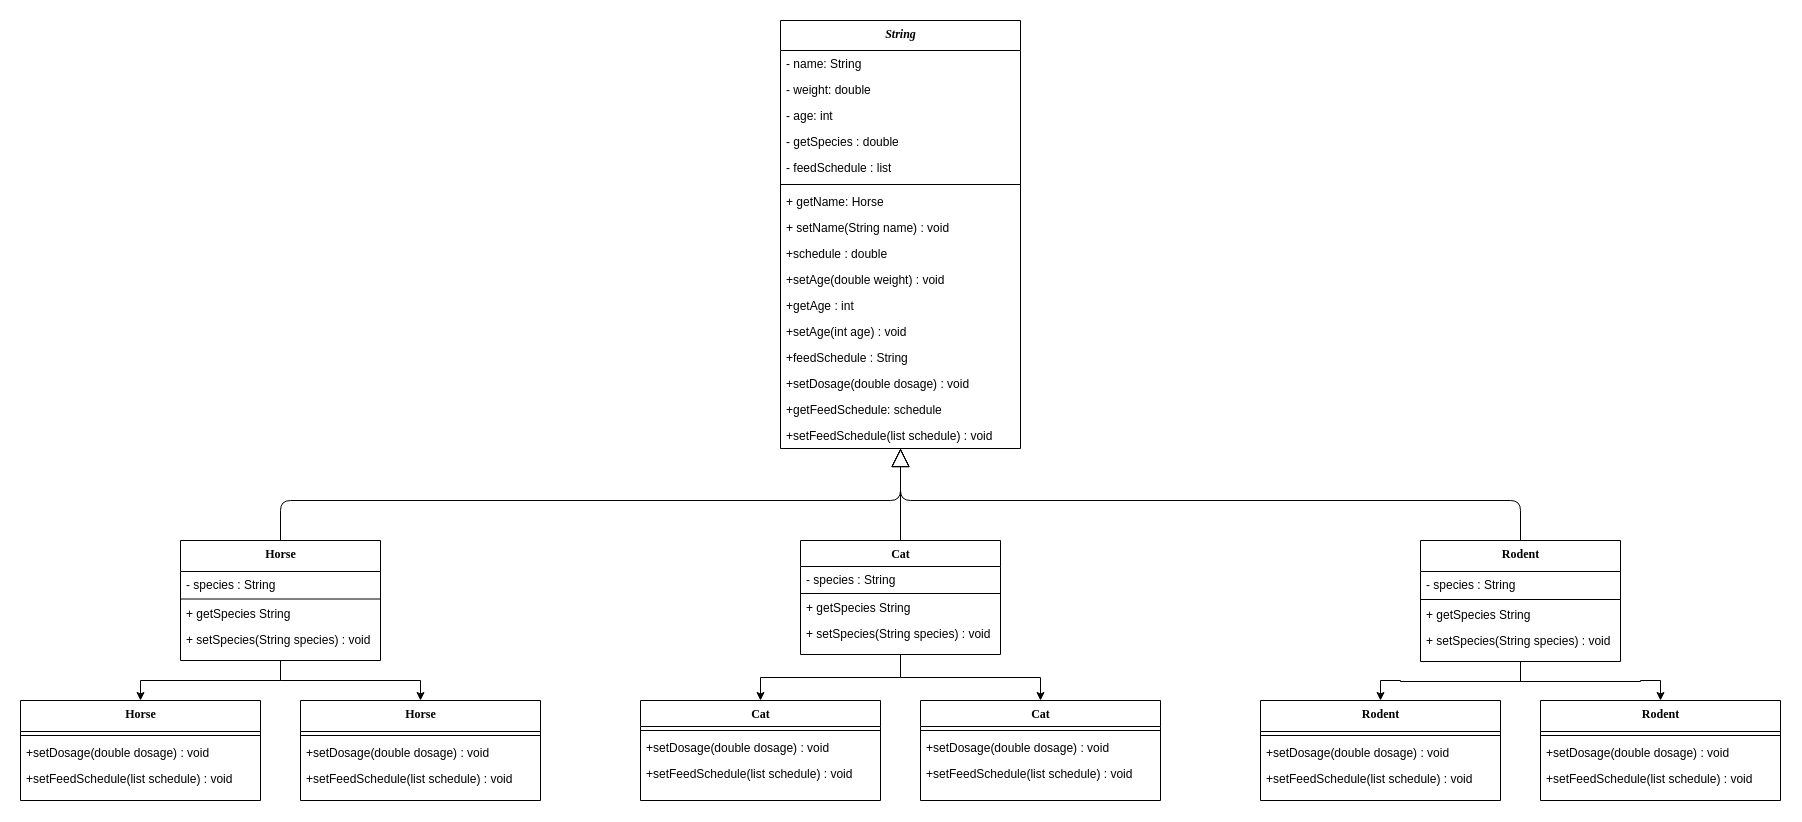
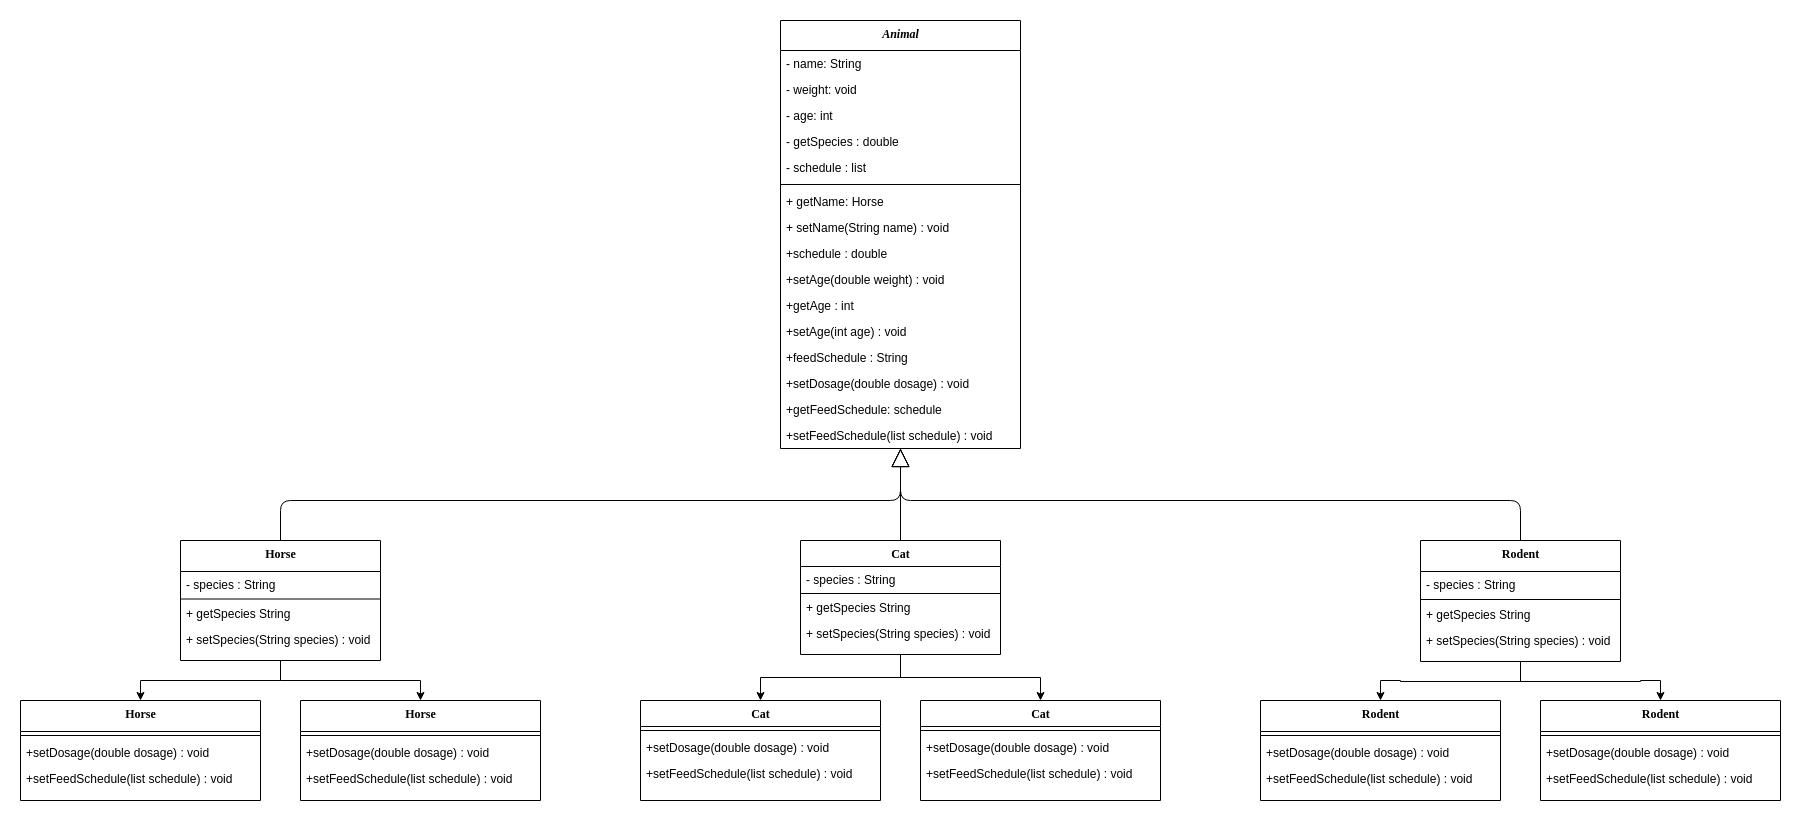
node "String": label "String" -> "Animal"
node "- weight: double": label "- weight: double" -> "- weight: void"
node "- feedSchedule : list": label "- feedSchedule : list" -> "- schedule : list"
